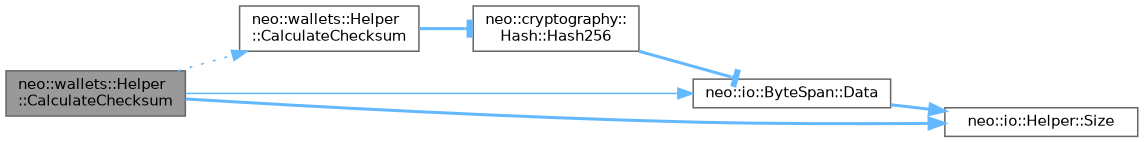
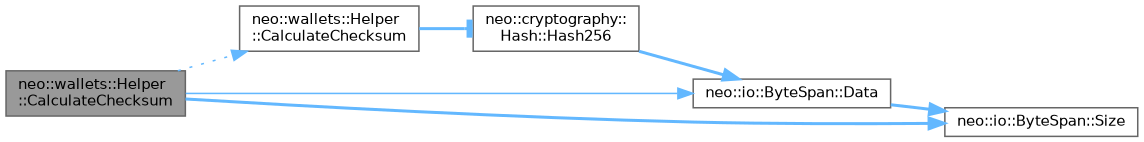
edge "neo::cryptography:: Hash::Hash256" -> "neo::io::ByteSpan::Data": arrowhead tee -> normal
node "neo::io::Helper::Size": label "neo::io::Helper::Size" -> "neo::io::ByteSpan::Size"
